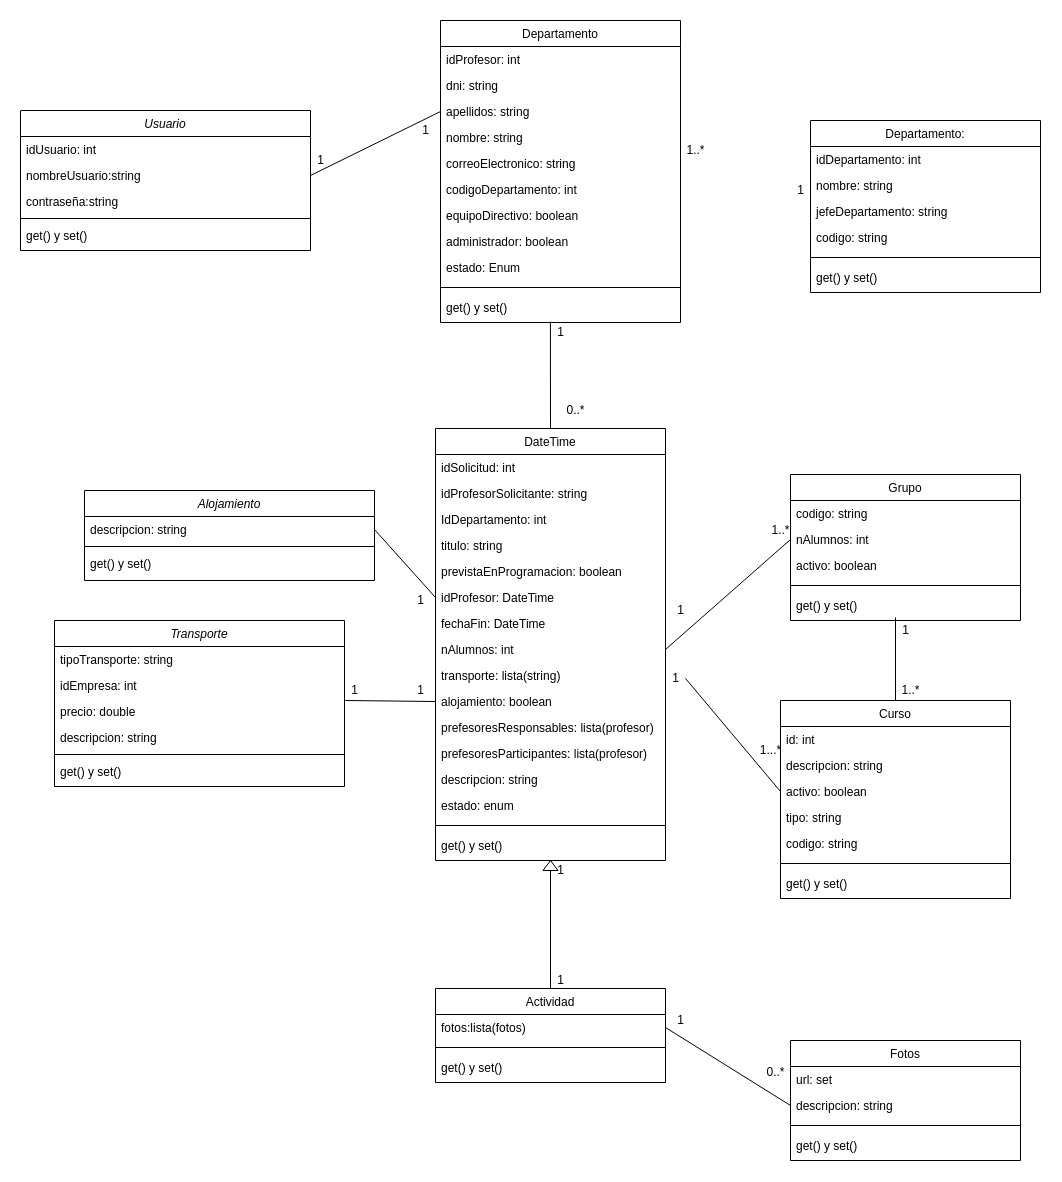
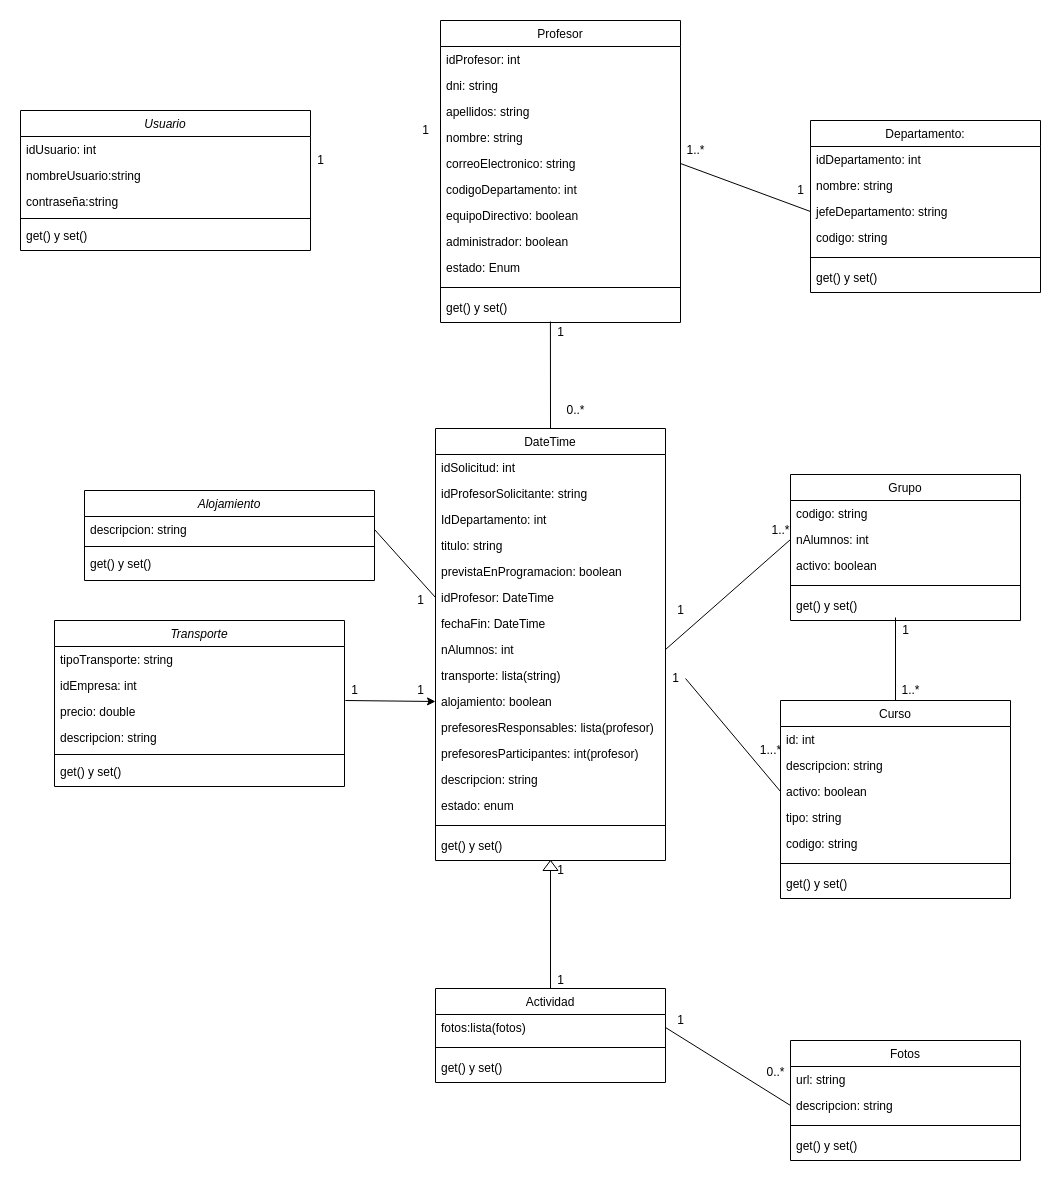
node "Departamento": label "Departamento" -> "Profesor"
edge "apellidos: string" -- "nombreUsuario:string": removed
edge "correoElectronico: string" -- "jefeDepartamento: string": added
edge "alojamiento: boolean" -- "precio: double": arrowhead none -> classic
node "prefesoresParticipantes: lista(profesor)": label "prefesoresParticipantes: lista(profesor)" -> "prefesoresParticipantes: int(profesor)"
node "url: set": label "url: set" -> "url: string"
